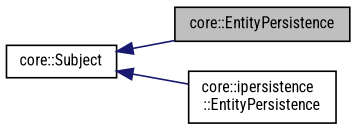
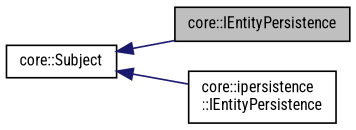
node "core::EntityPersistence": label "core::EntityPersistence" -> "core::IEntityPersistence"
node "core::ipersistence ::EntityPersistence": label "core::ipersistence ::EntityPersistence" -> "core::ipersistence ::IEntityPersistence"
